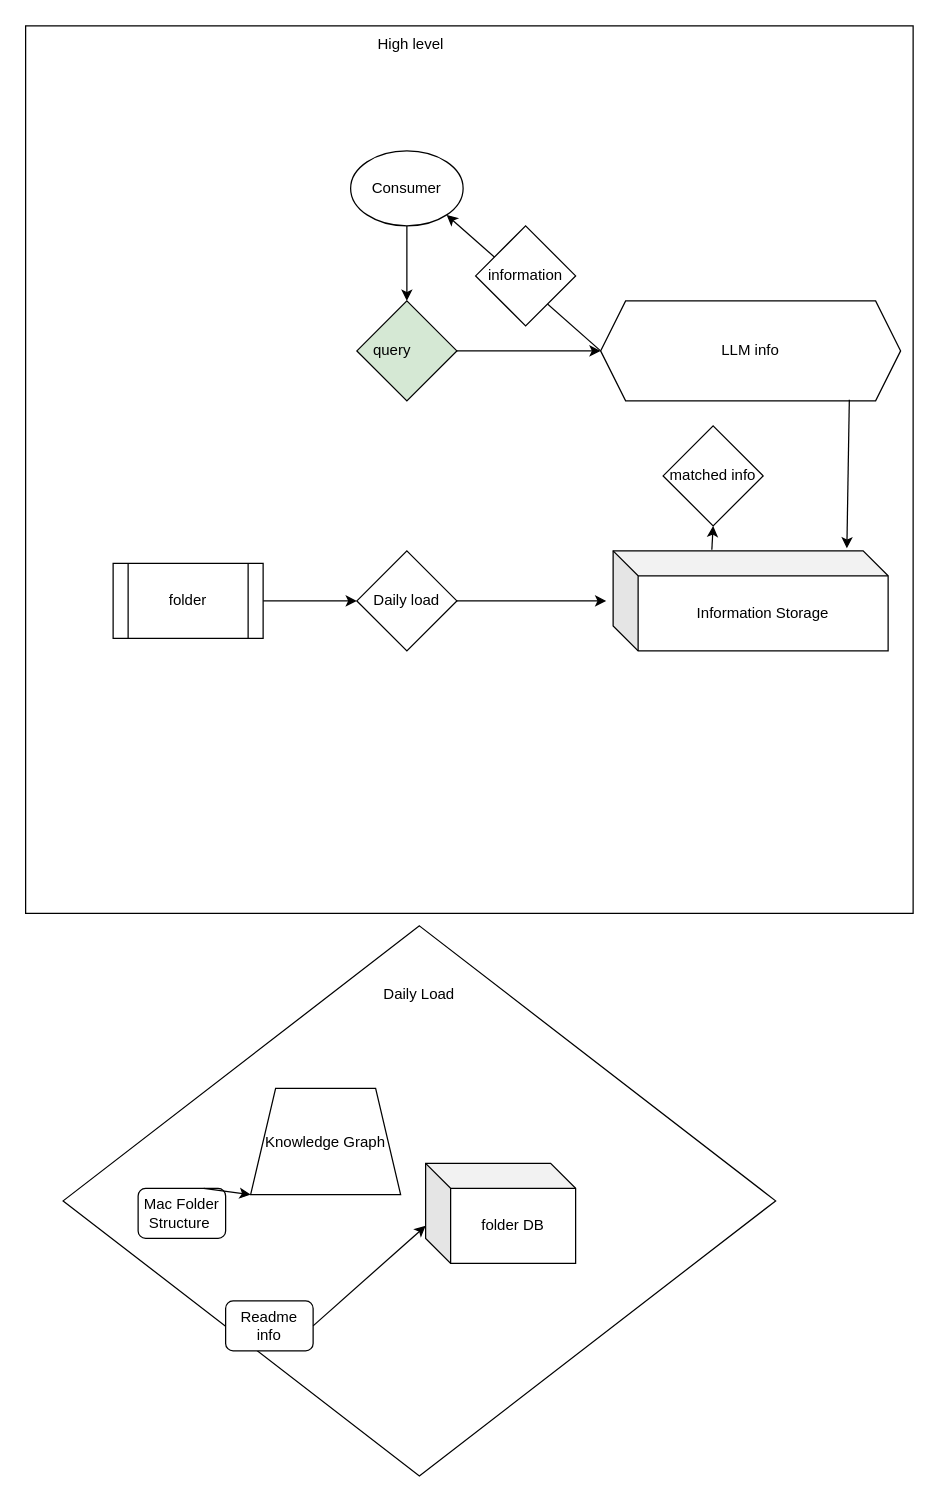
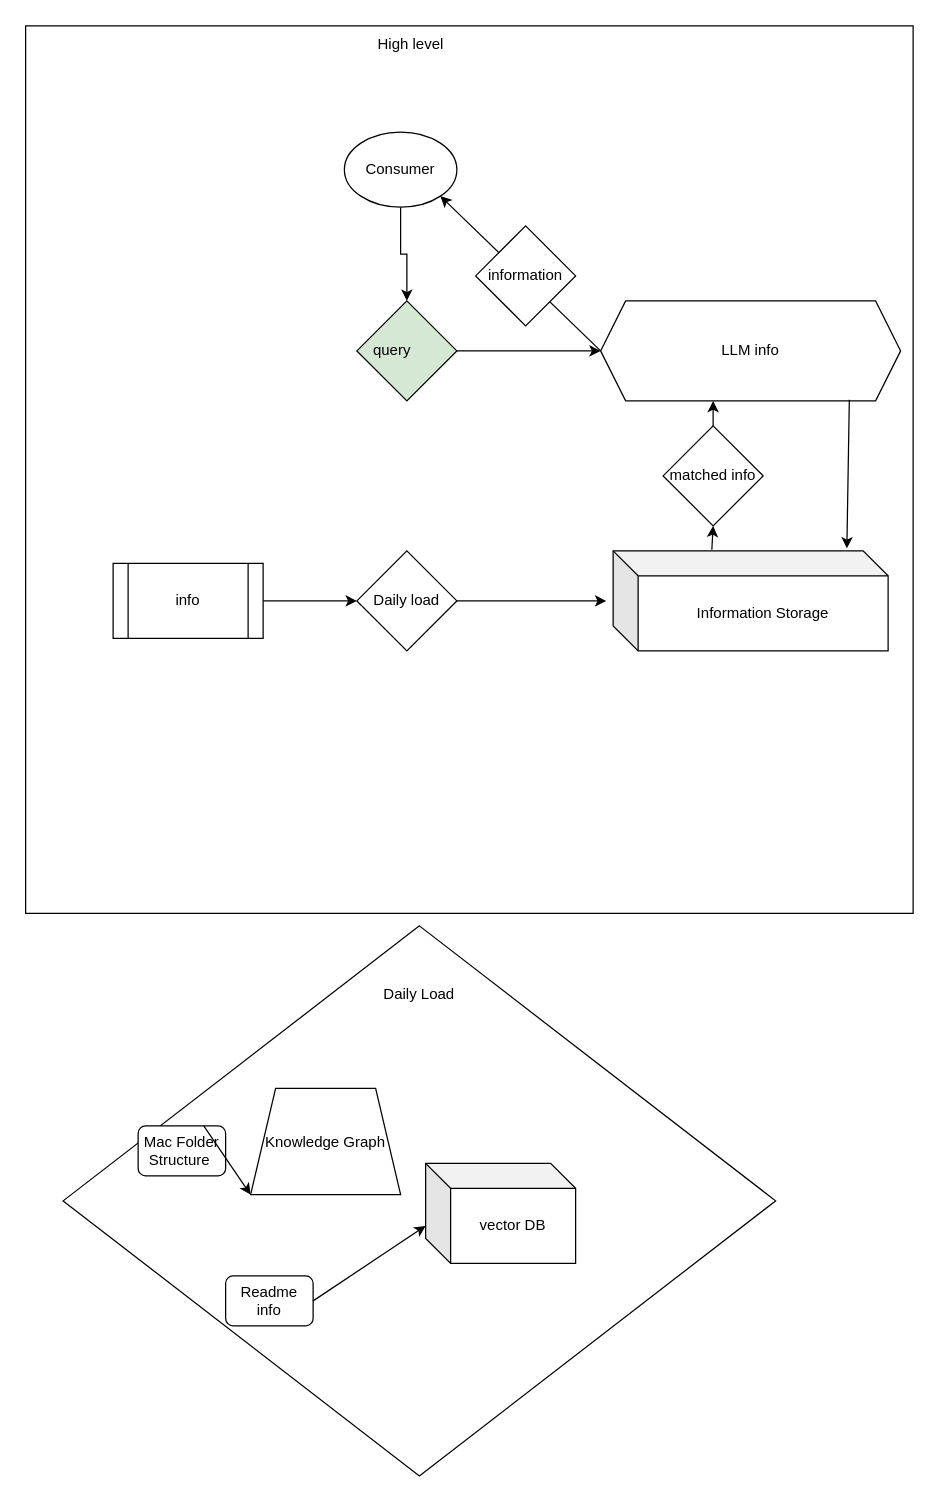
node "Consumer": moved (407, 188) -> (401, 169)
edge "matched info" -> "LLM info": added
node "folder": label "folder" -> "info"
node "Mac Folder Structure": moved (182, 1213) -> (182, 1151)
node "folder DB": label "folder DB" -> "vector DB"
node "Readme info": moved (269, 1326) -> (269, 1301)
